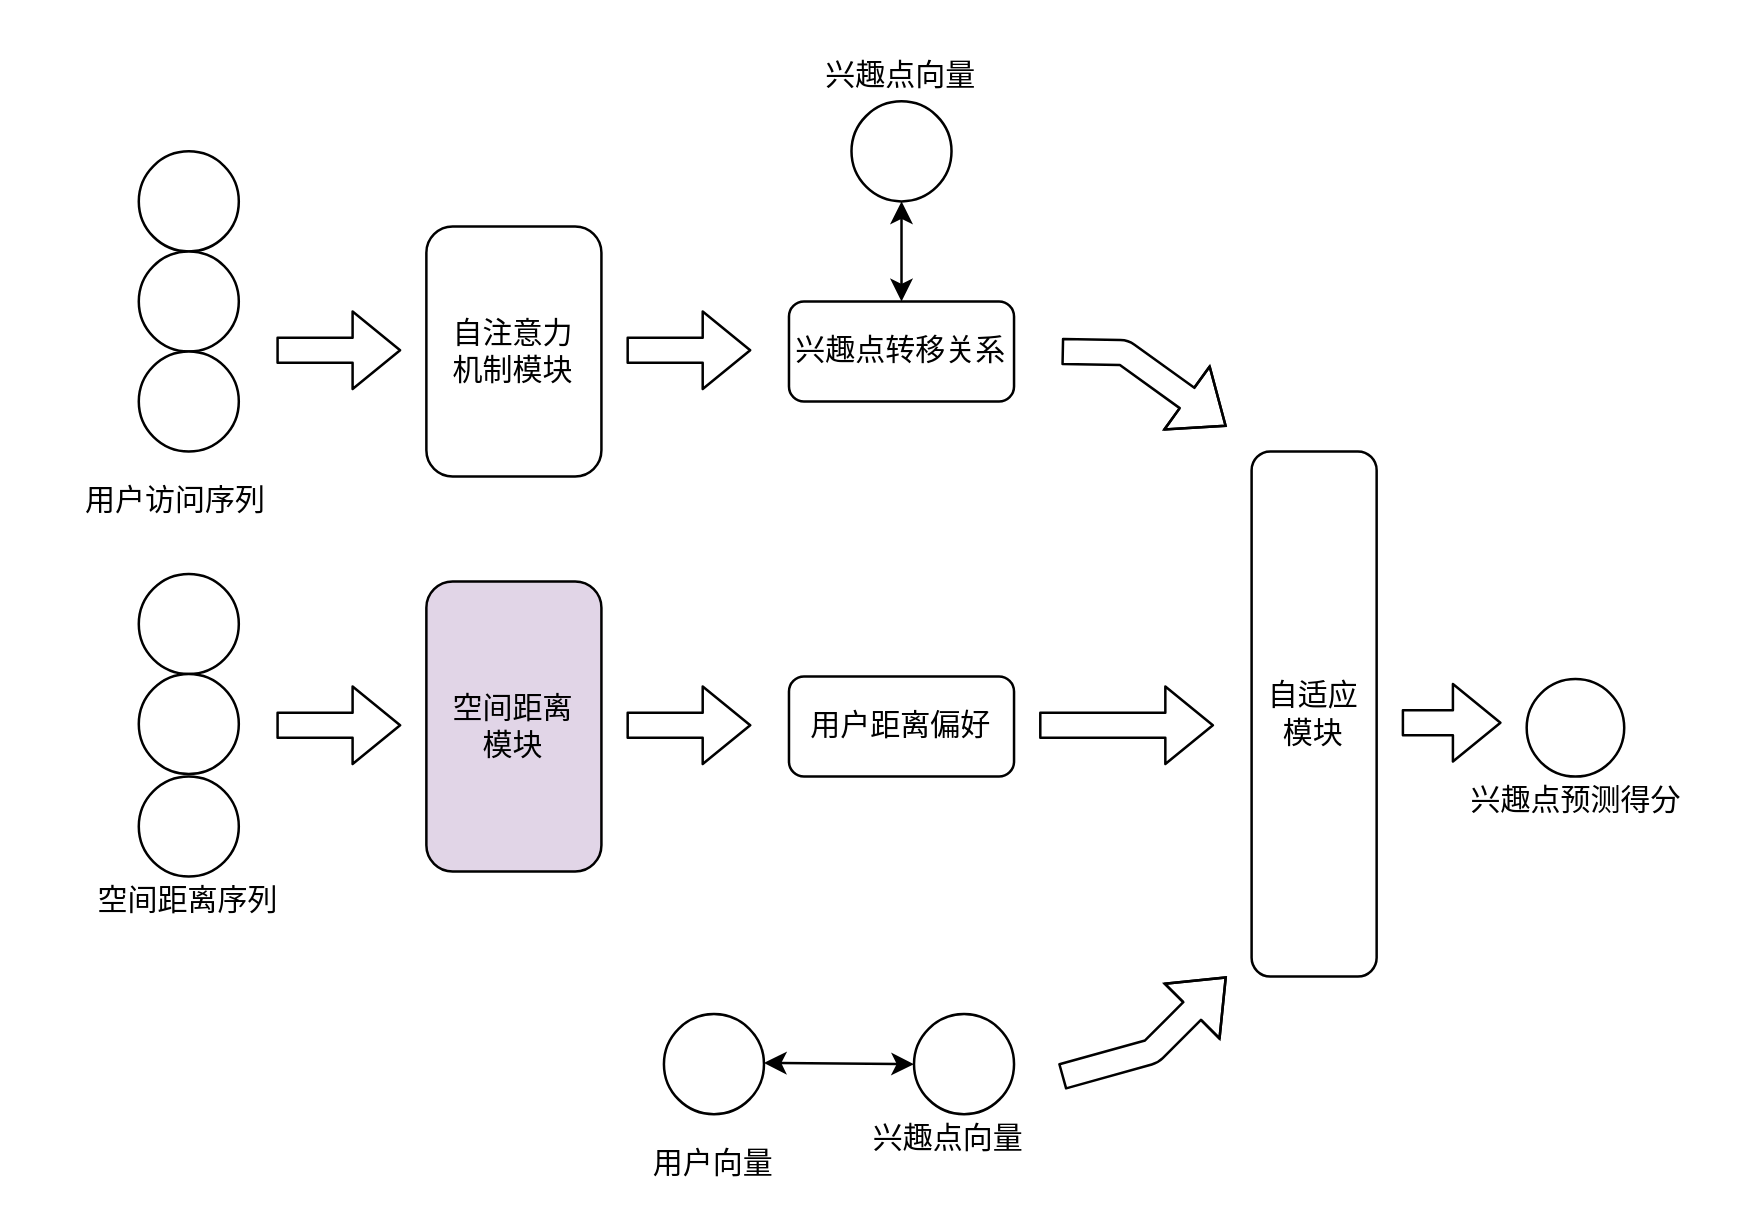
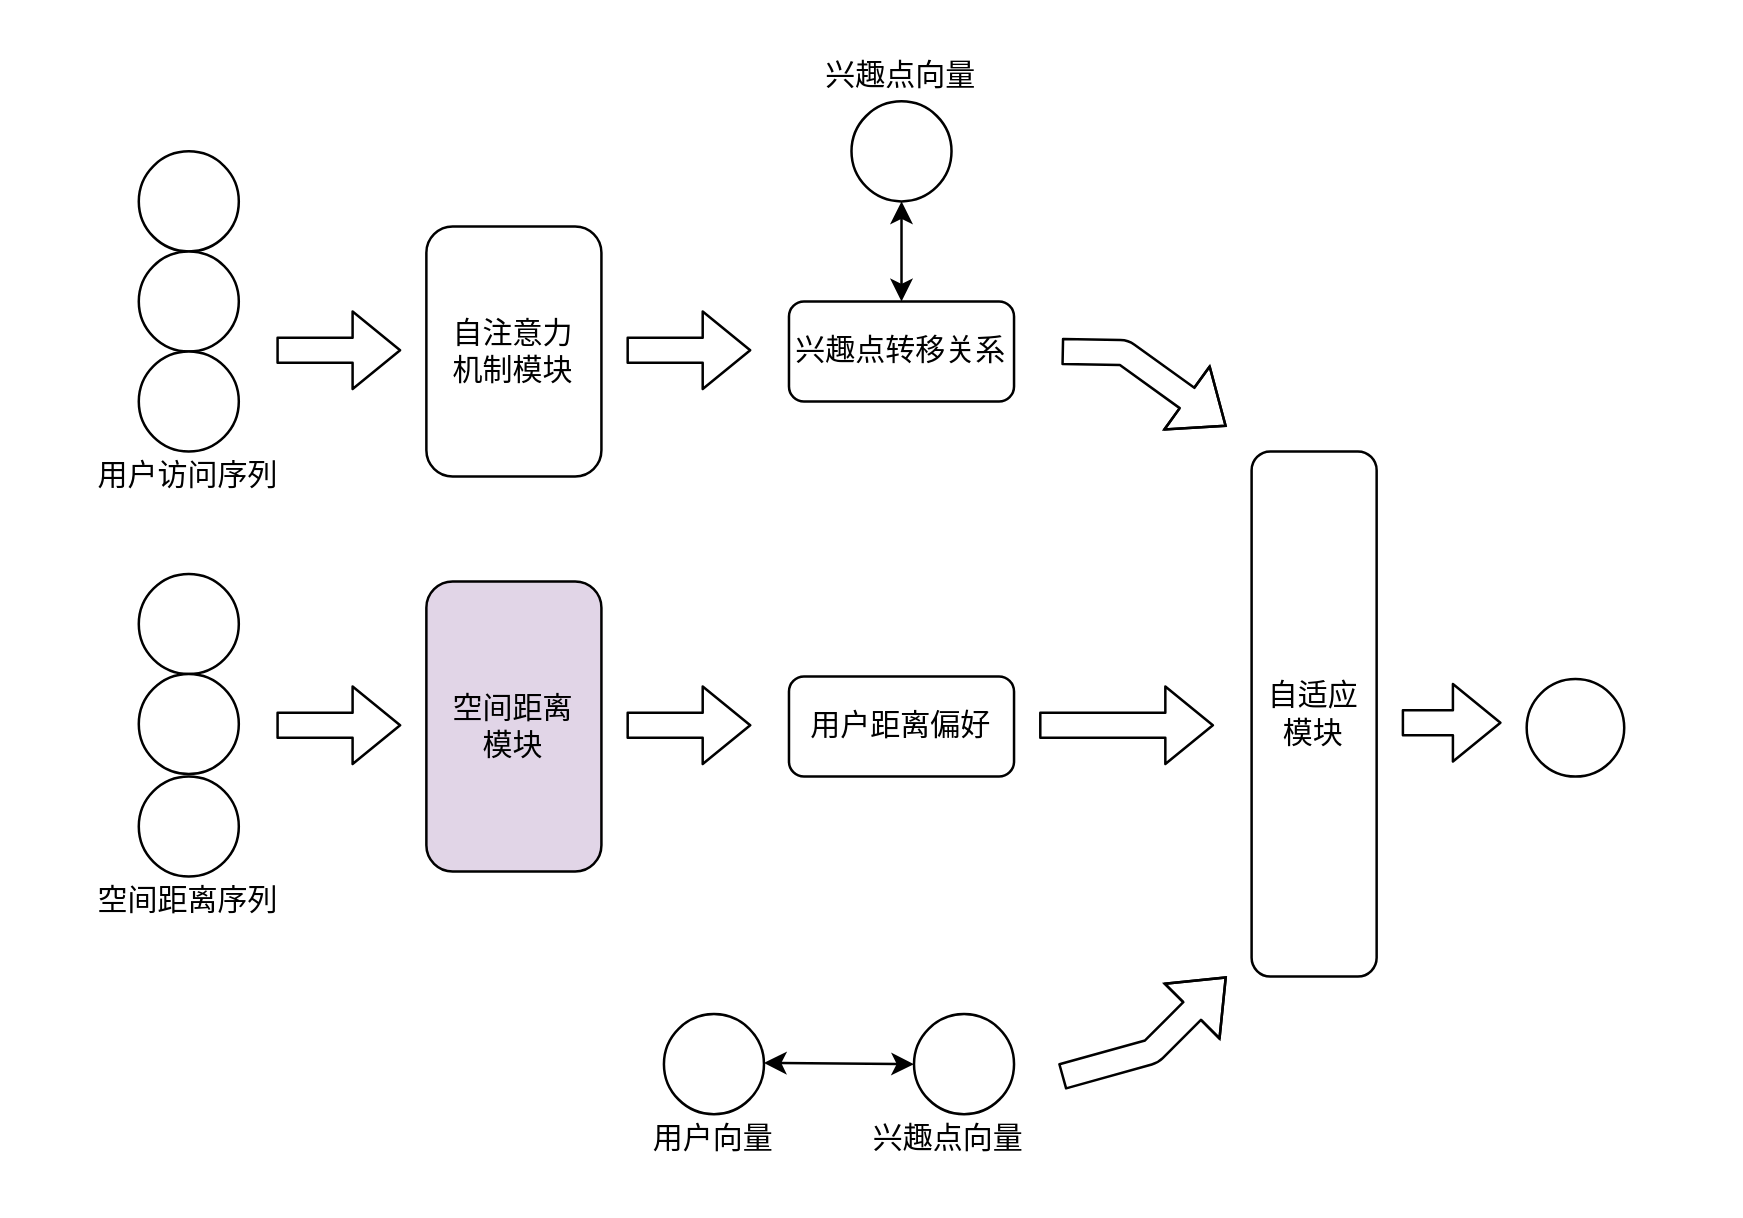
node "用户访问序列": moved (176, 501) -> (189, 476)
node "兴趣点预测得分": removed
node "用户向量": moved (714, 1164) -> (714, 1139)
